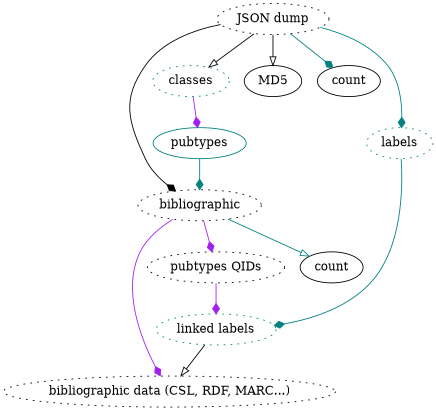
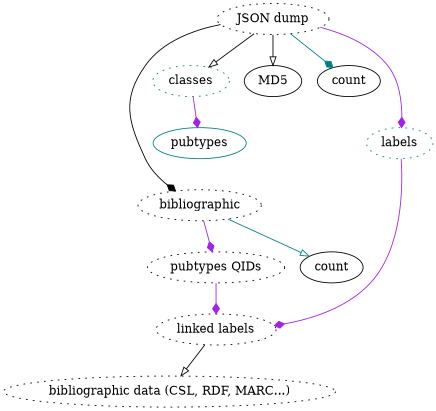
edge "JSON dump" -> "labels": color teal -> purple
edge "pubtypes" -> "bibliographic": removed
edge "labels" -> "linked labels": color teal -> purple
edge "bibliographic" -> "bibliographic data (CSL, RDF, MARC...)": removed
node "linked labels": color teal -> black
